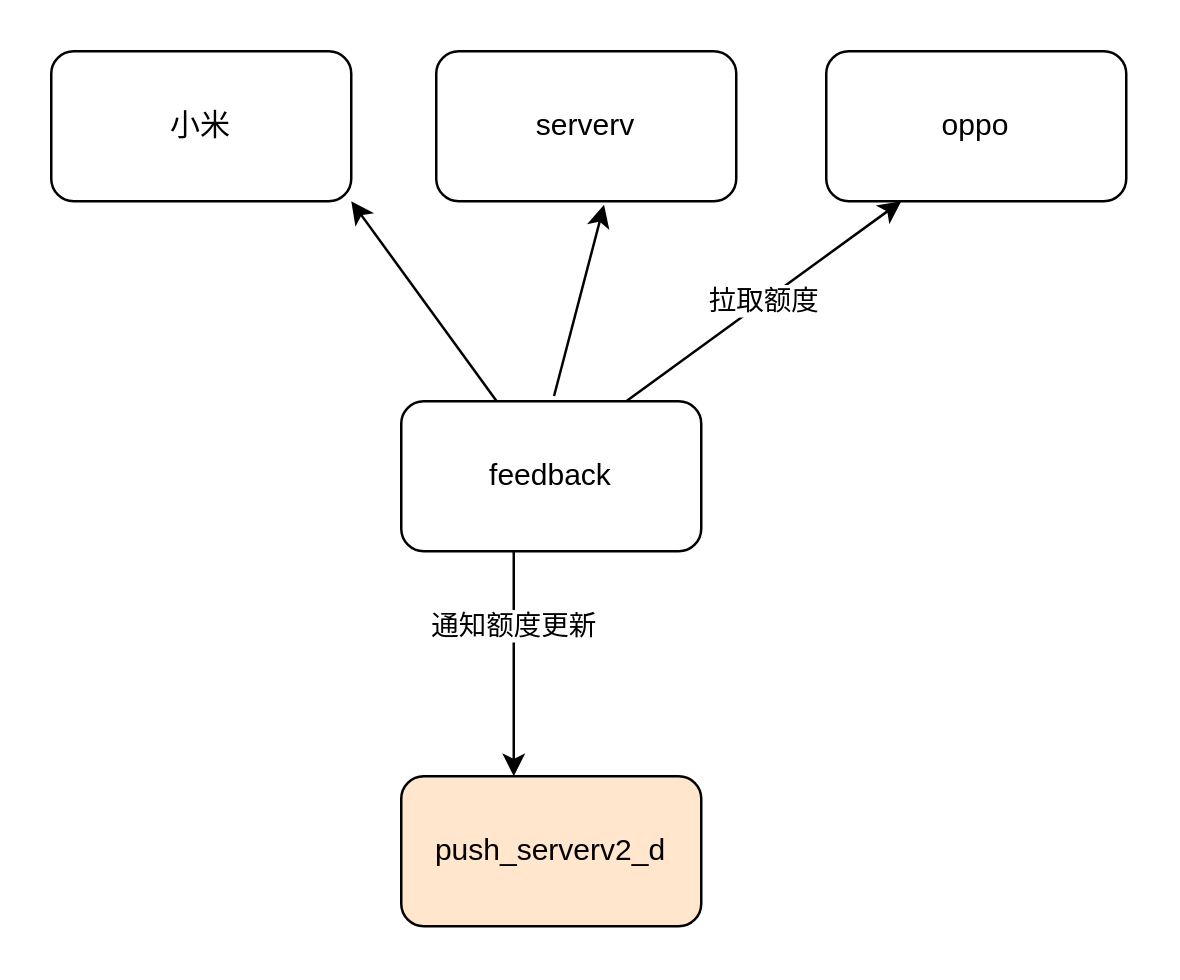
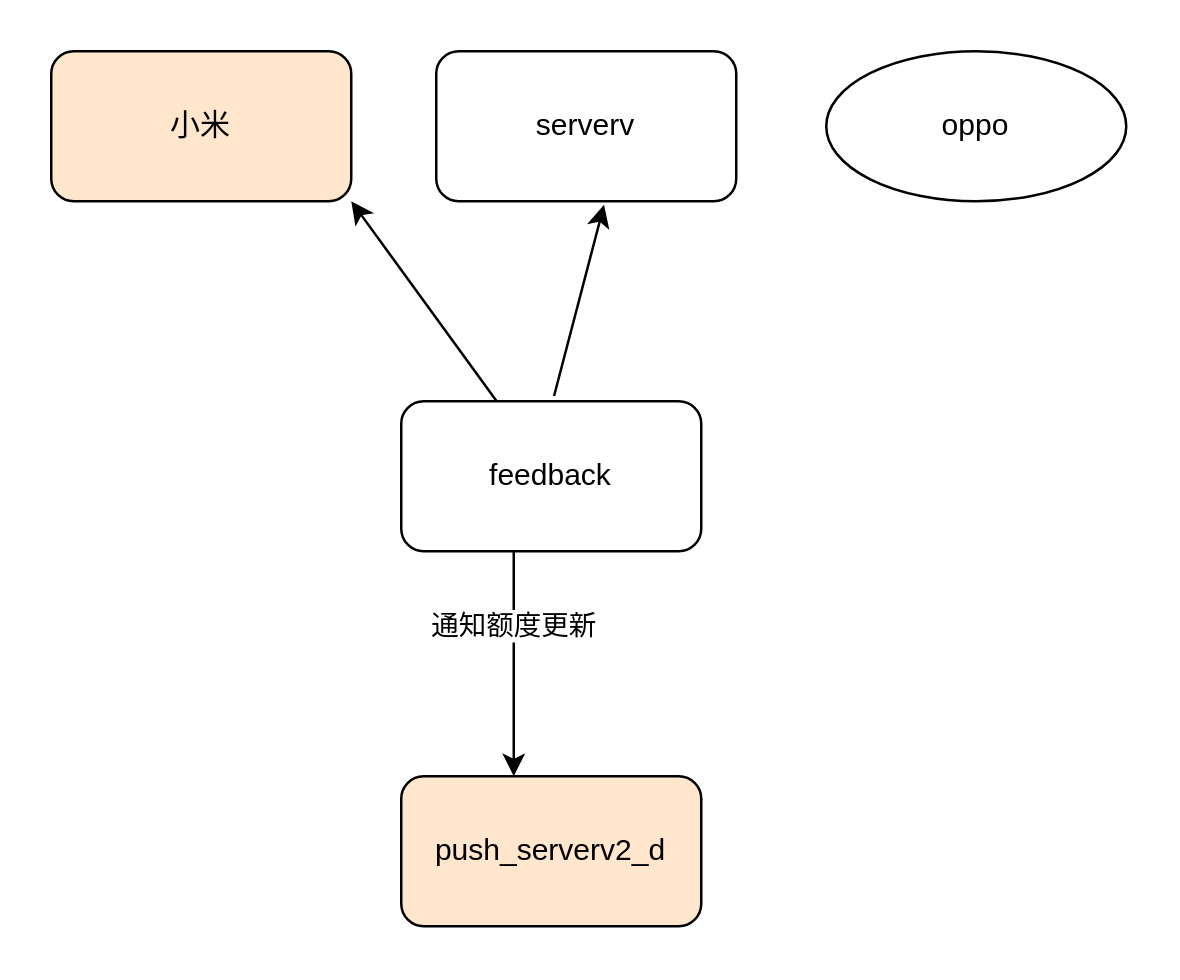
node "小米": fillcolor #ffffff -> #ffe6cc
node "oppo": shape rounded rectangle -> ellipse
edge "feedback" -> "oppo": removed, label "拉取额度"
